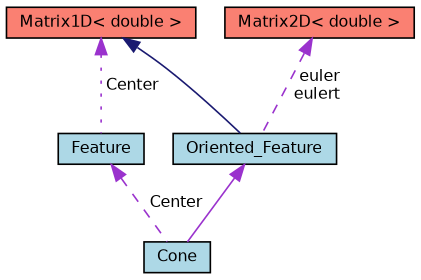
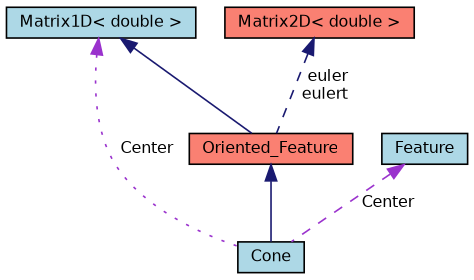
node "Matrix1D< double >": fillcolor salmon -> lightblue
edge "Oriented_Feature" -> "Matrix2D< double >": color darkorchid3 -> midnightblue
edge "Feature" -> "Matrix1D< double >": now "Cone" -> "Matrix1D< double >"
node "Oriented_Feature": fillcolor lightblue -> salmon
edge "Cone" -> "Oriented_Feature": color darkorchid3 -> midnightblue
